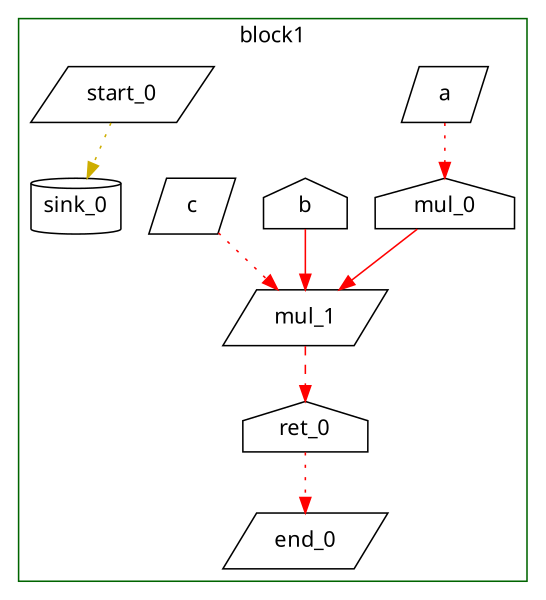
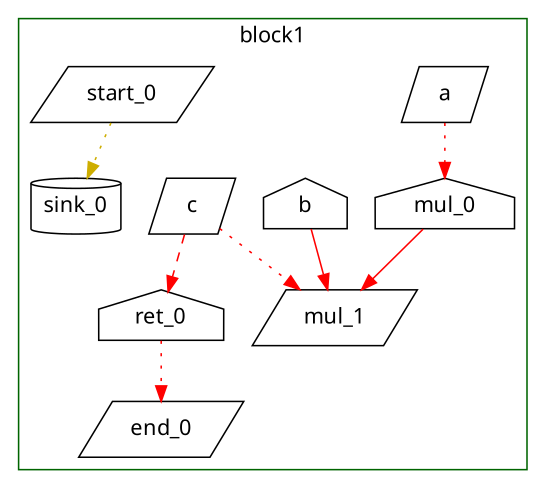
edge "mul_1" -> "ret_0": now "c" -> "ret_0"
